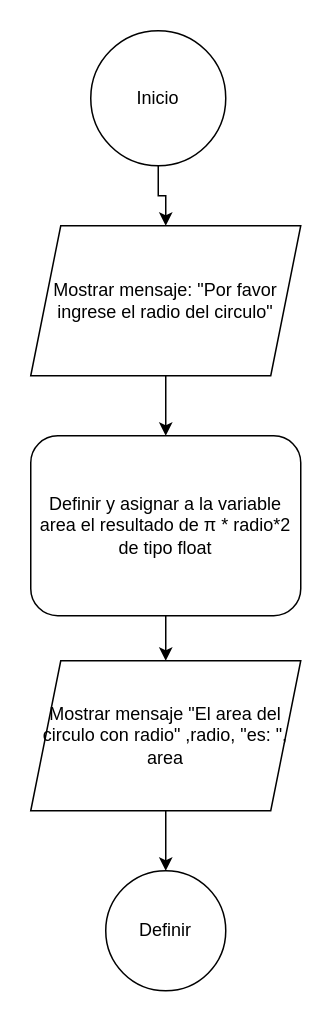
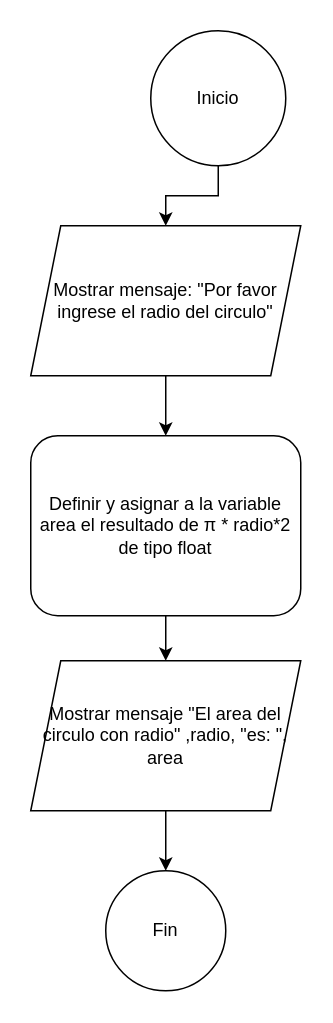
node "Inicio": moved (158, 98) -> (218, 98)
node "Definir": label "Definir" -> "Fin"
